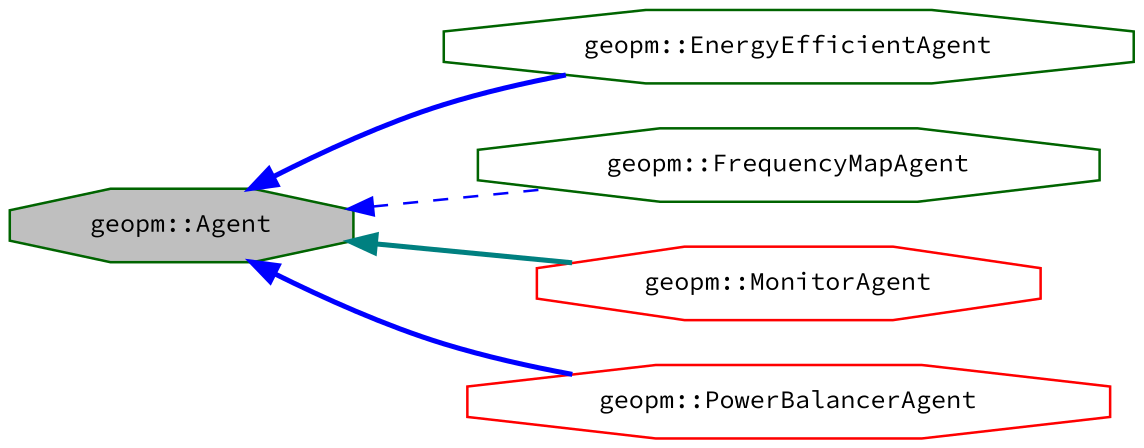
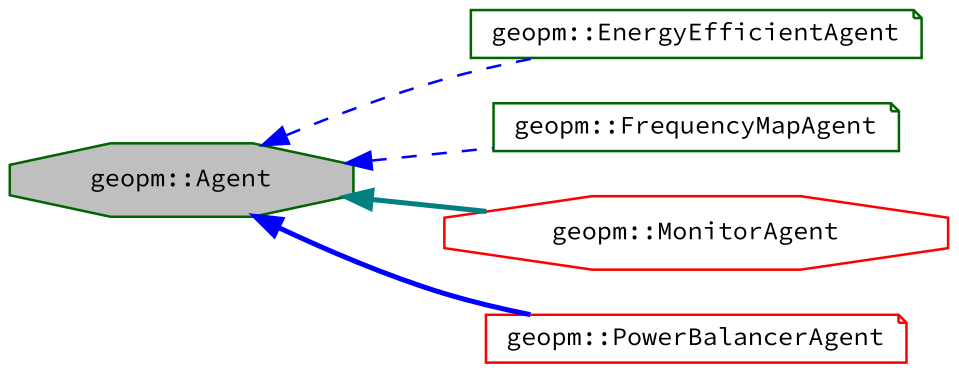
node "geopm::EnergyEfficientAgent": shape octagon -> note
edge "geopm::EnergyEfficientAgent" -> "geopm::Agent": style bold -> dashed
node "geopm::FrequencyMapAgent": shape octagon -> note
node "geopm::PowerBalancerAgent": shape octagon -> note
